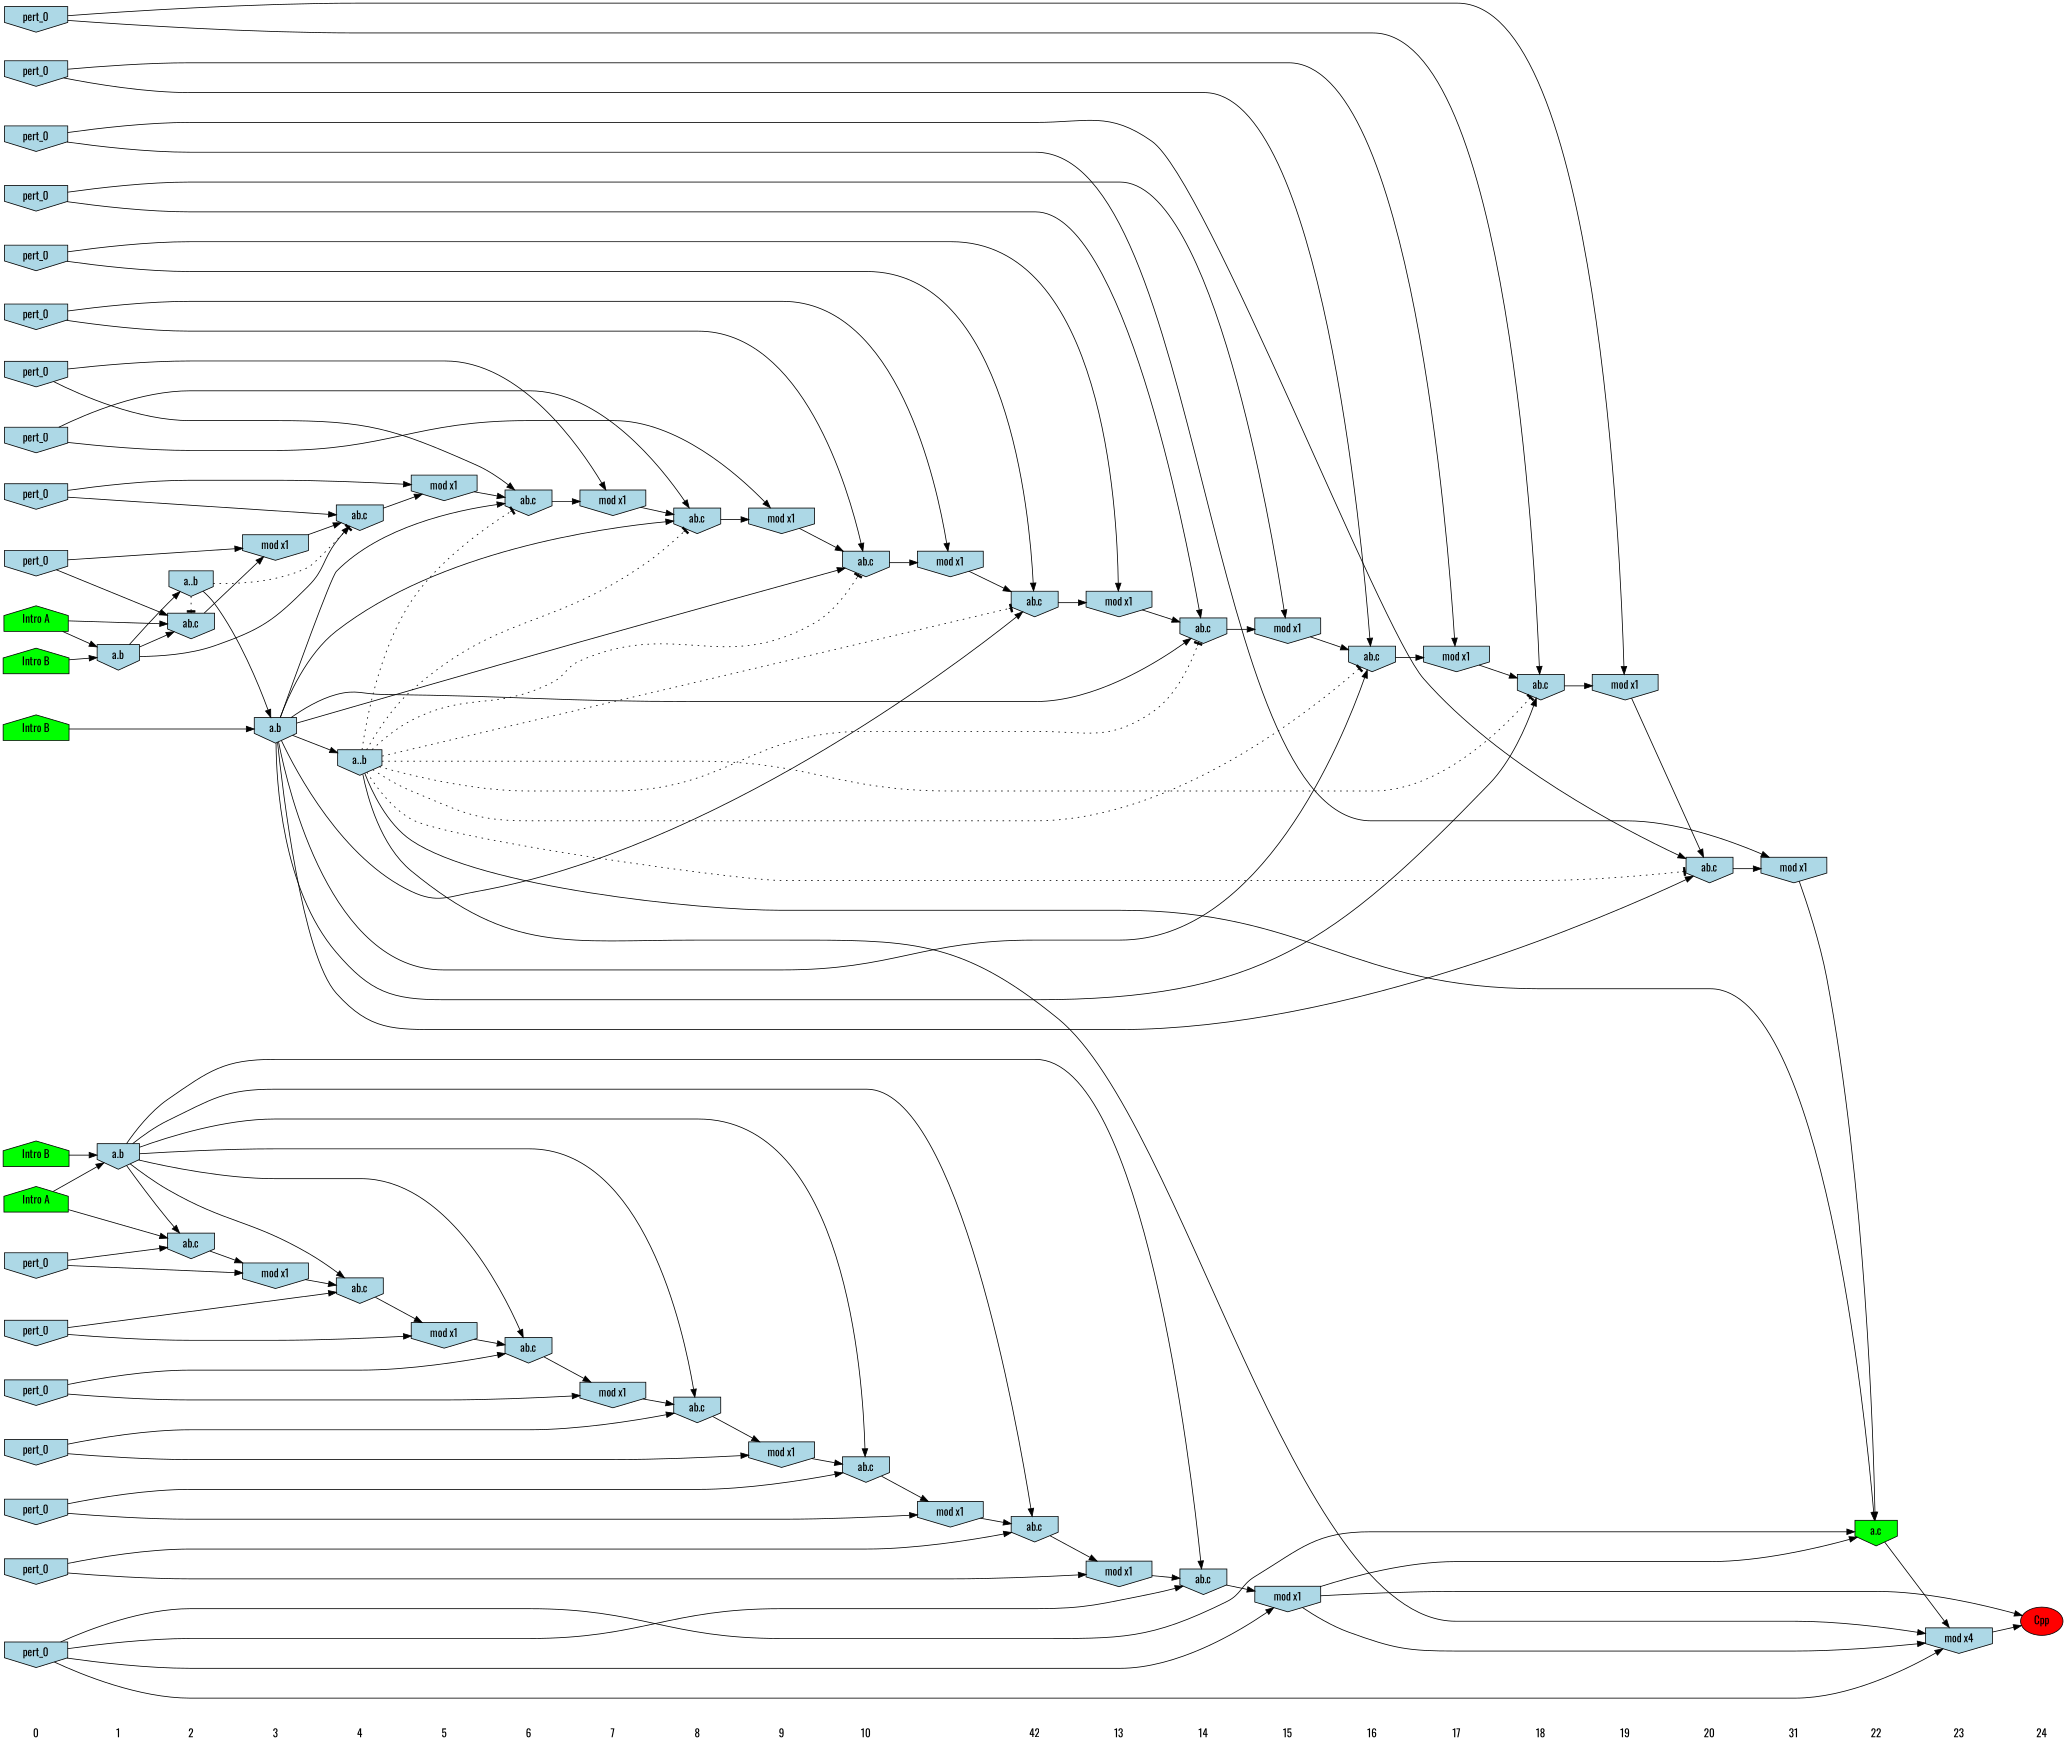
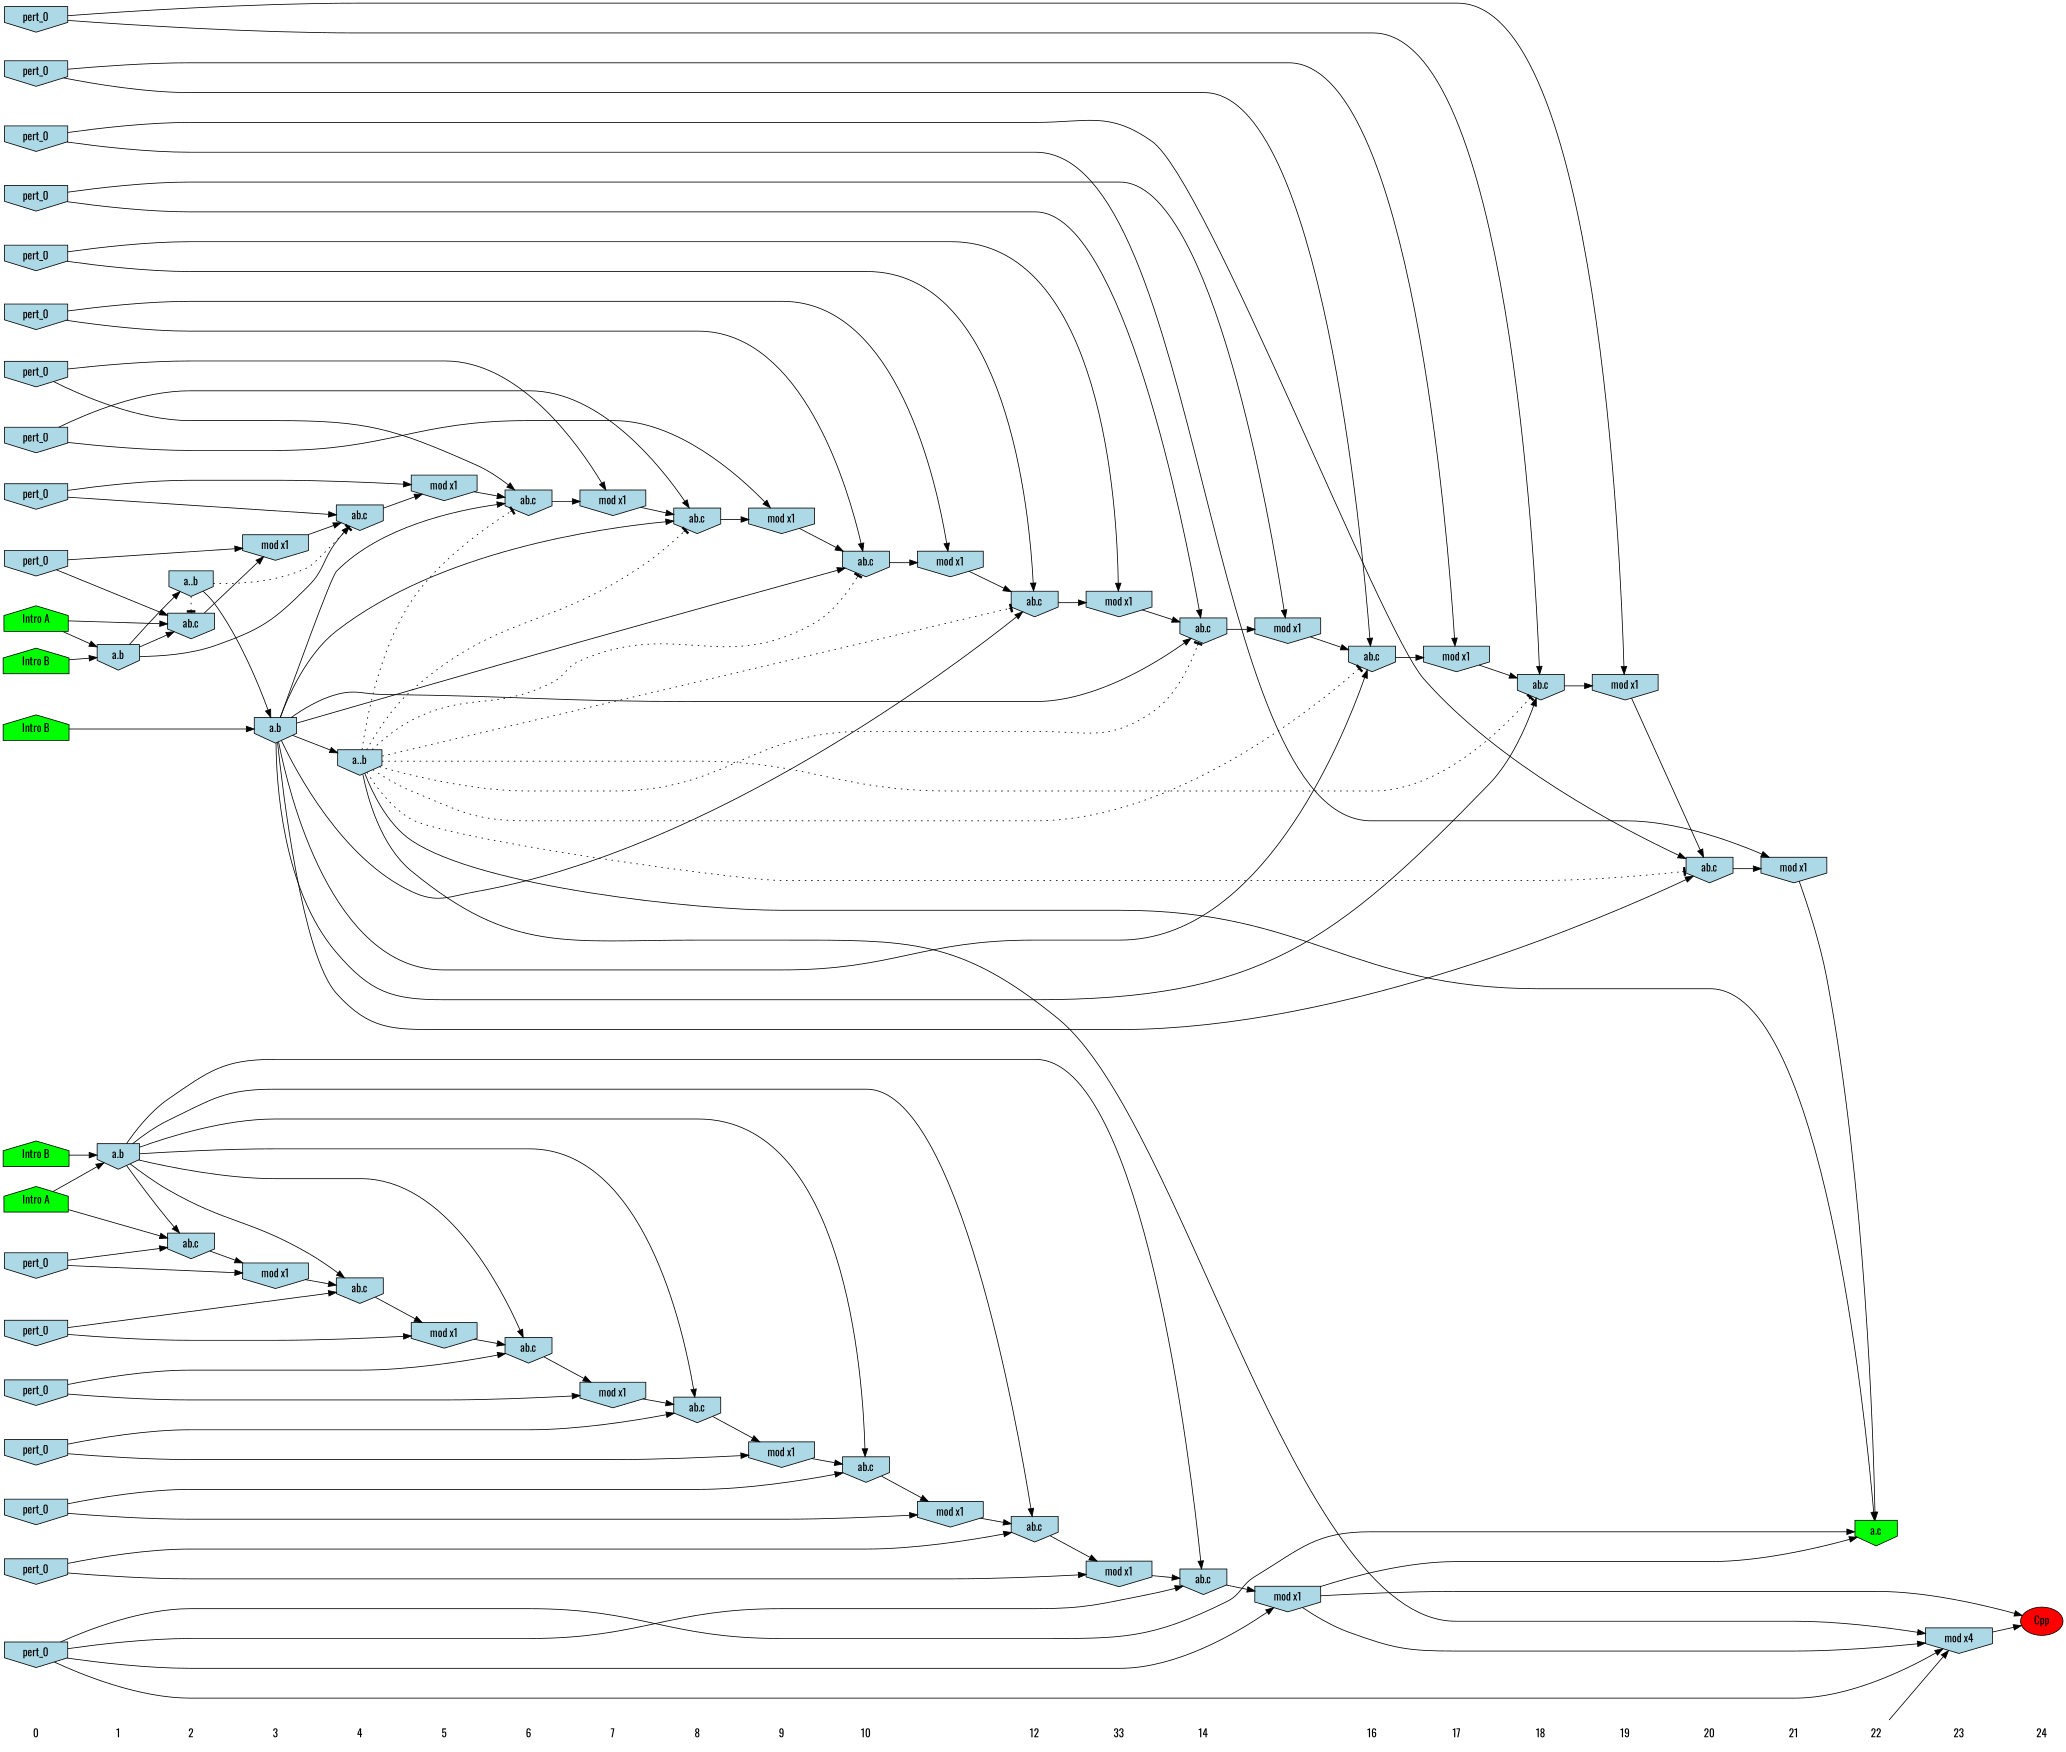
edge "a.c" -> "mod x4": now "22" -> "mod x4"
node "42": label "42" -> "12"
node "13": label "13" -> "33"
node "15": removed
node "31": label "31" -> "21"
